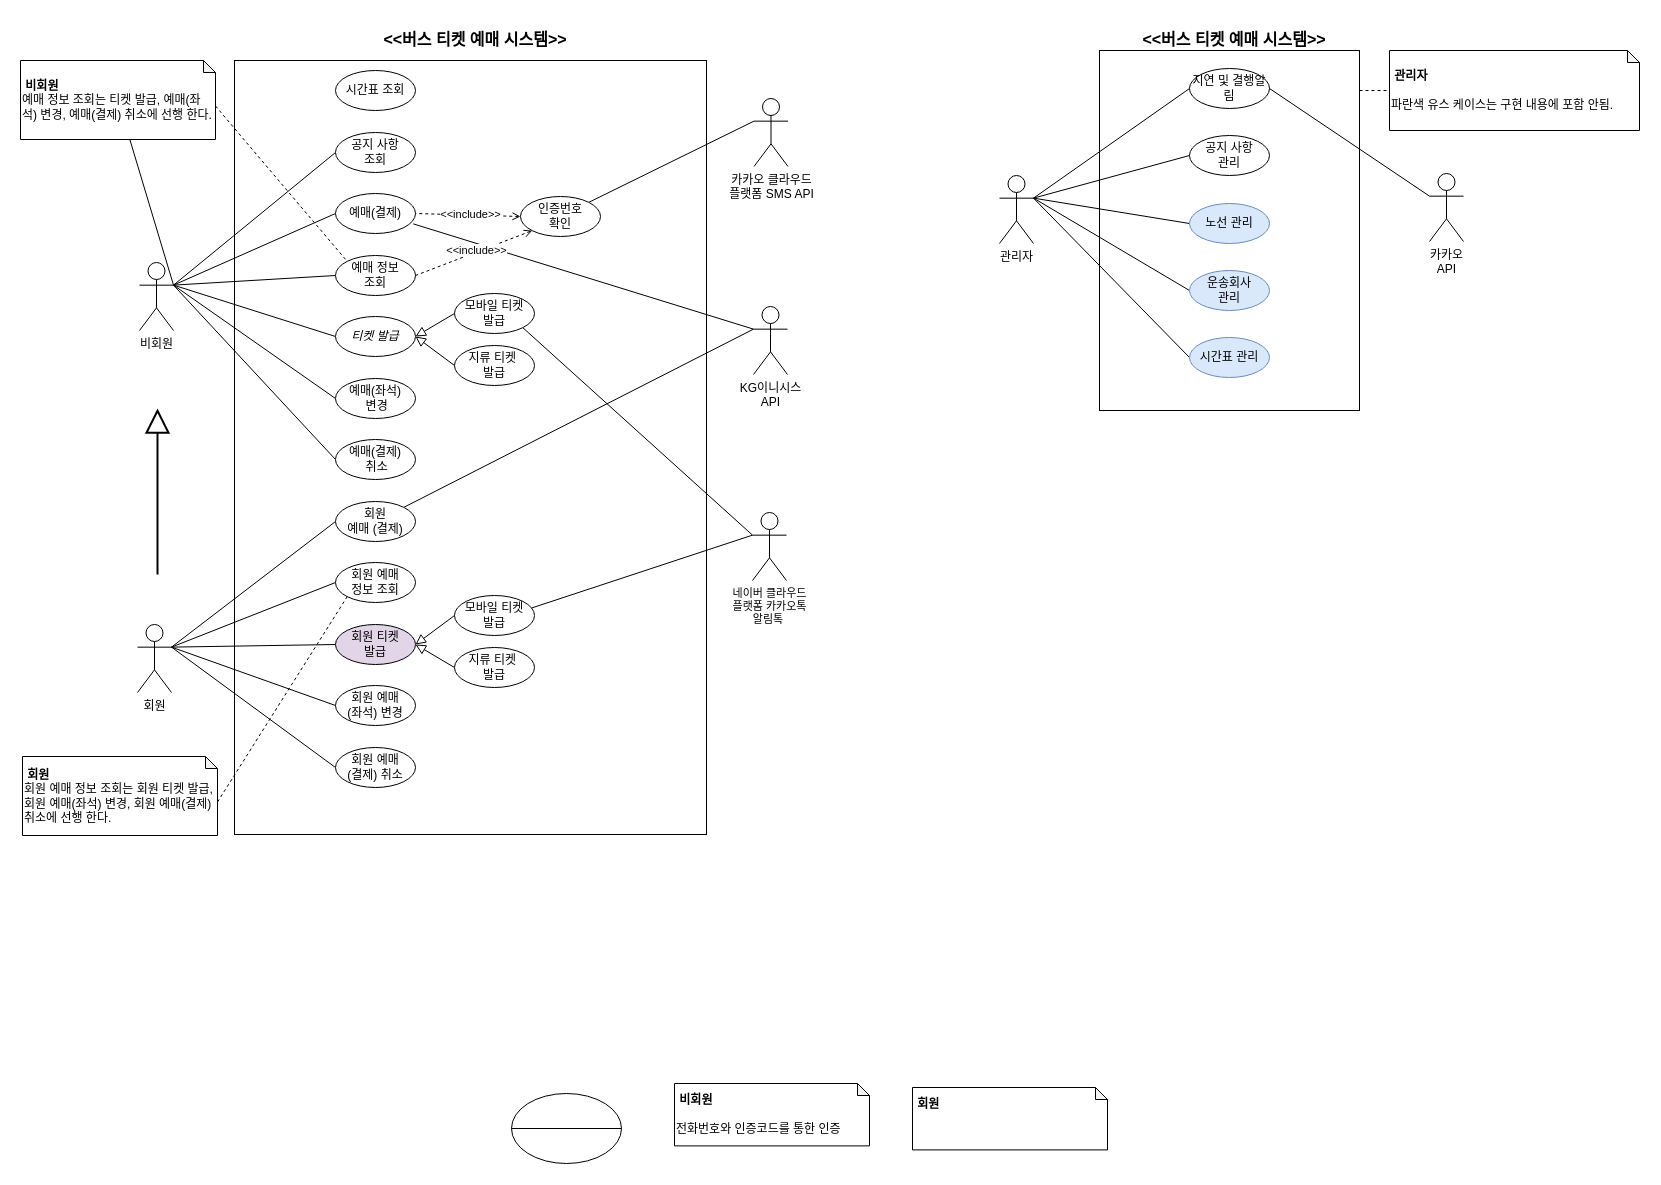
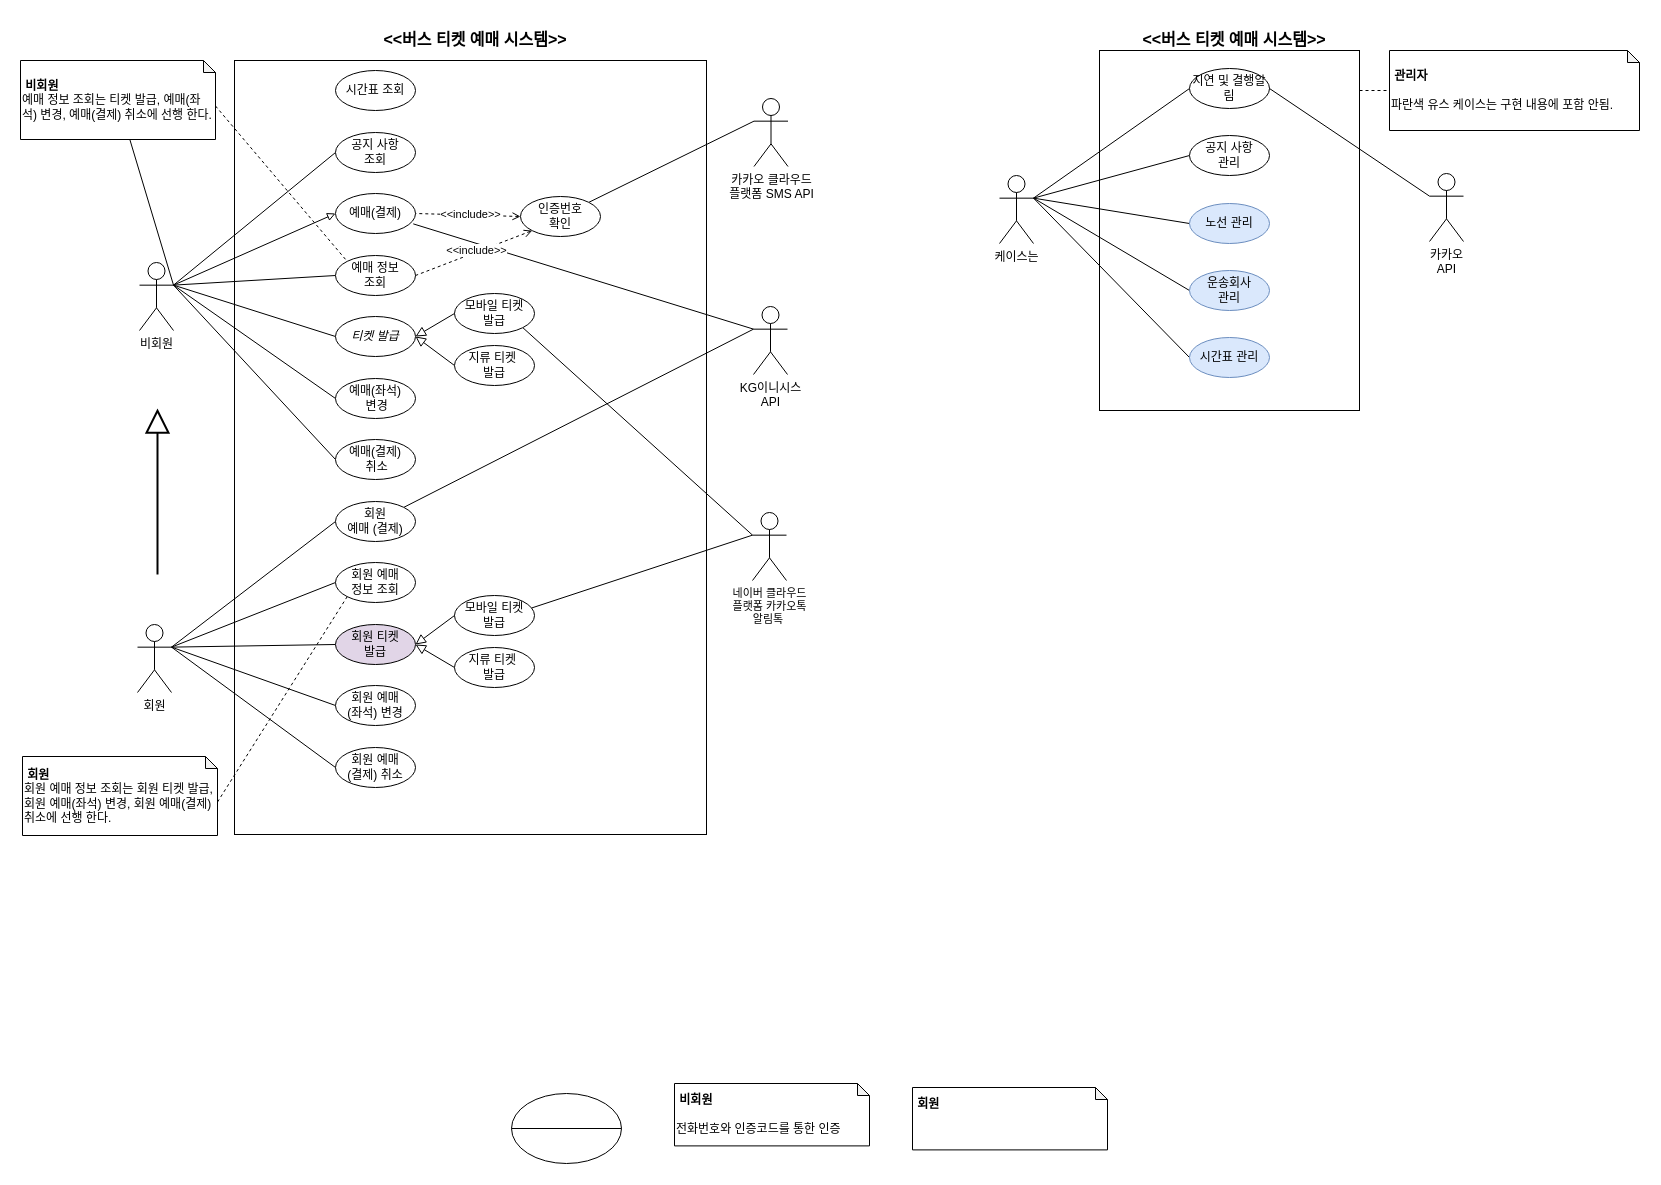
edge "예매(결제)" -- "비회원": arrowhead none -> block
node "관리자": label "관리자" -> "케이스는"
